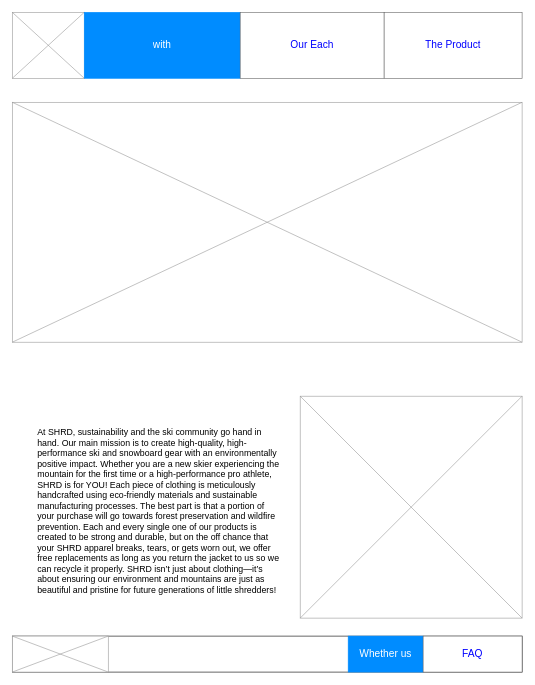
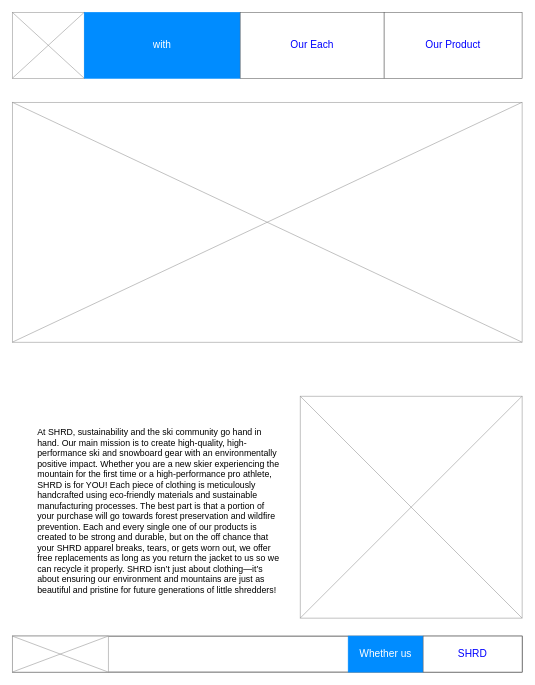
node "The Product": label "The Product" -> "Our Product"
node "FAQ": label "FAQ" -> "SHRD"
